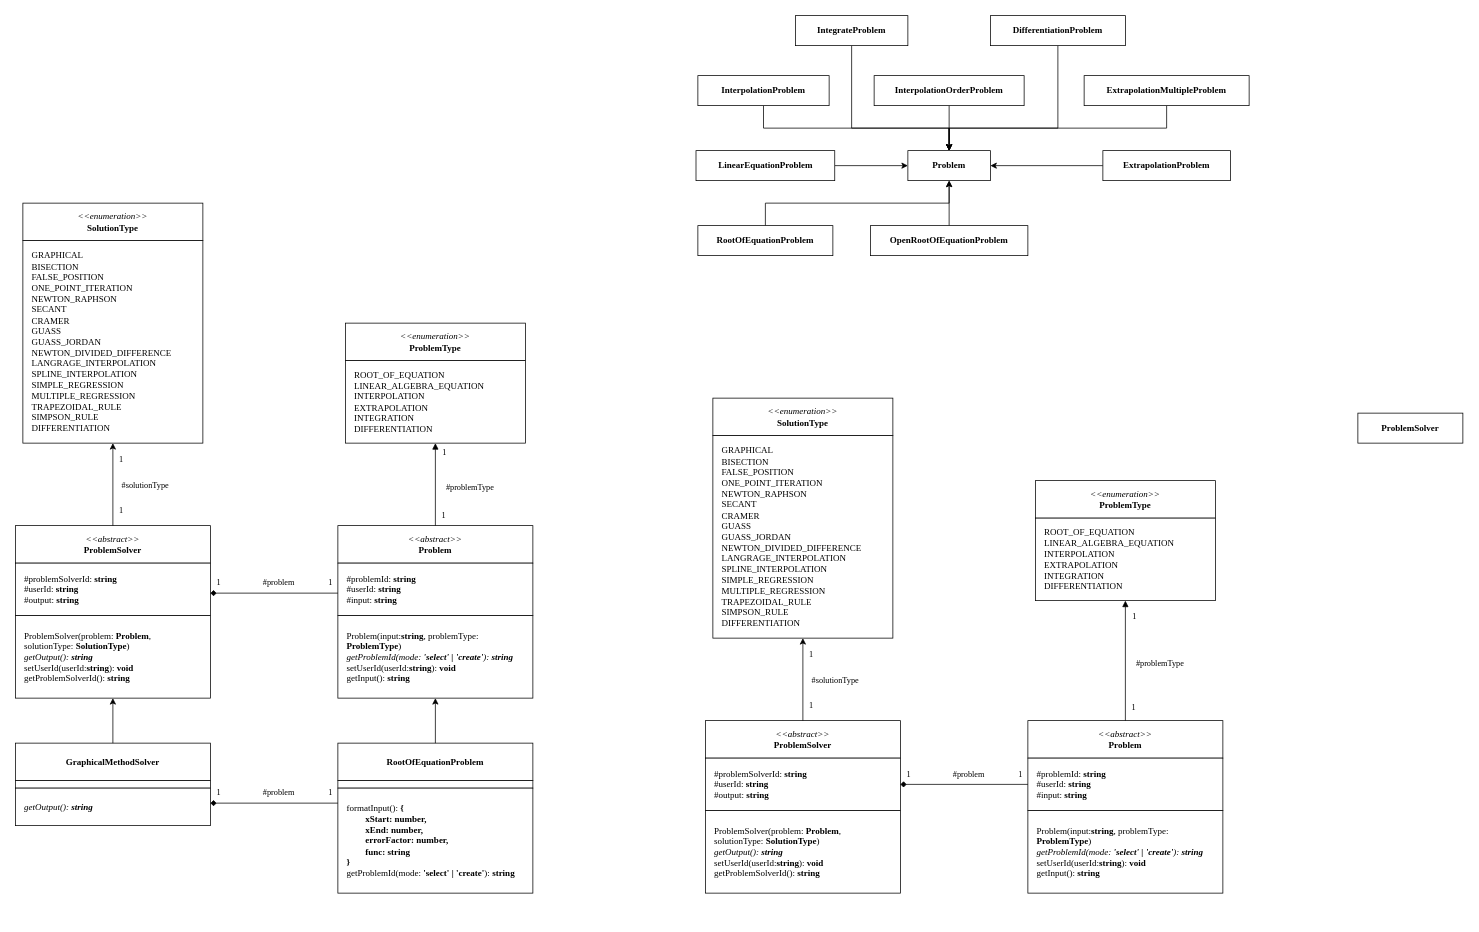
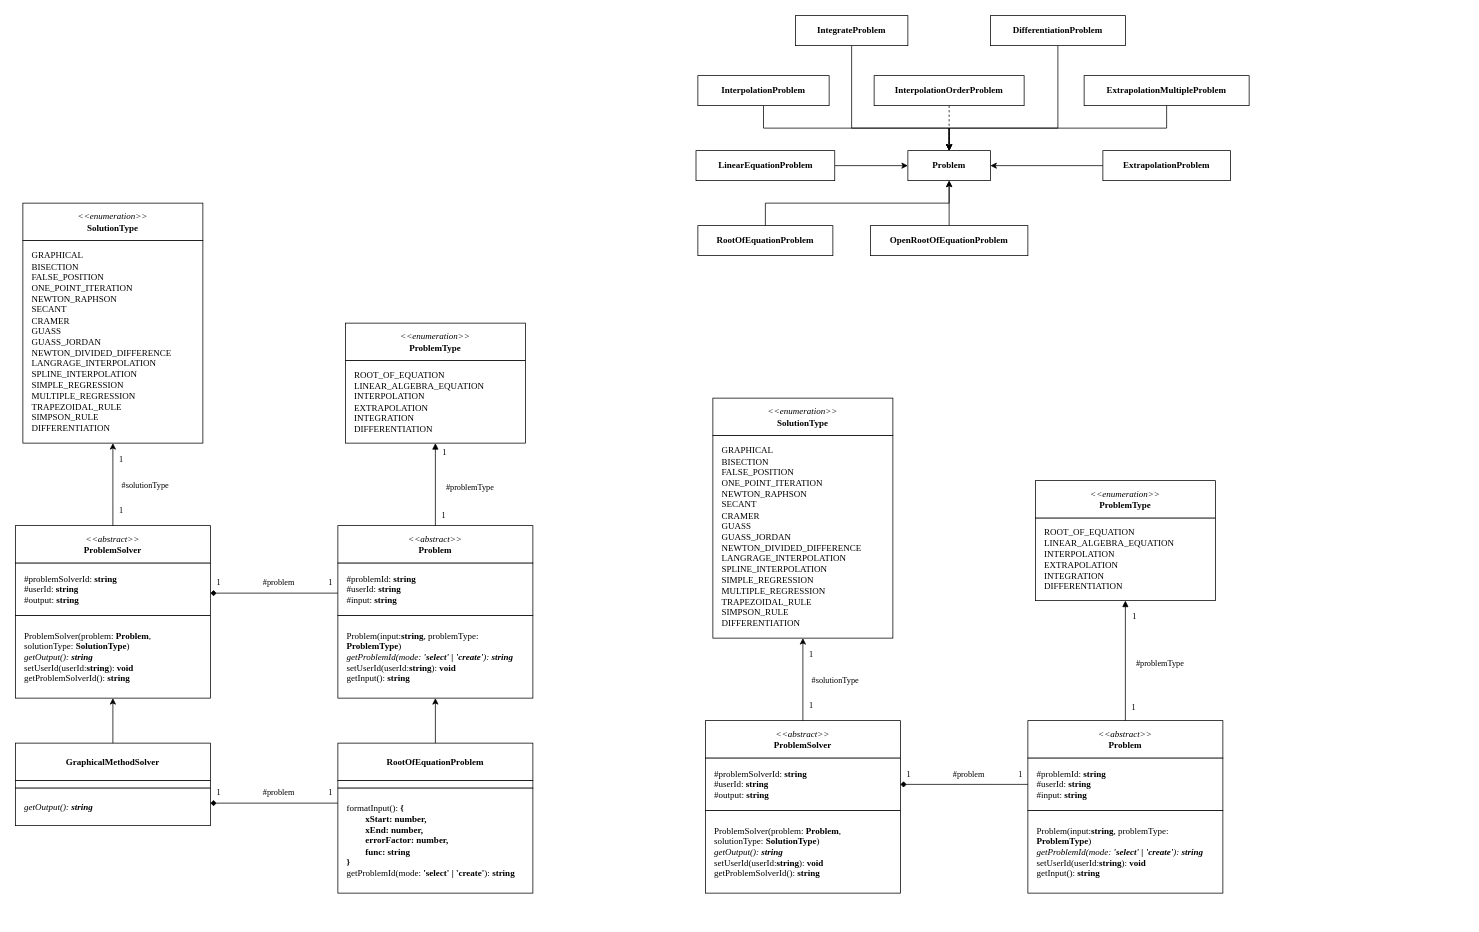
edge "InterpolationOrderProblem" -> "Problem": style solid -> dashed
node "ProblemSolver": removed
